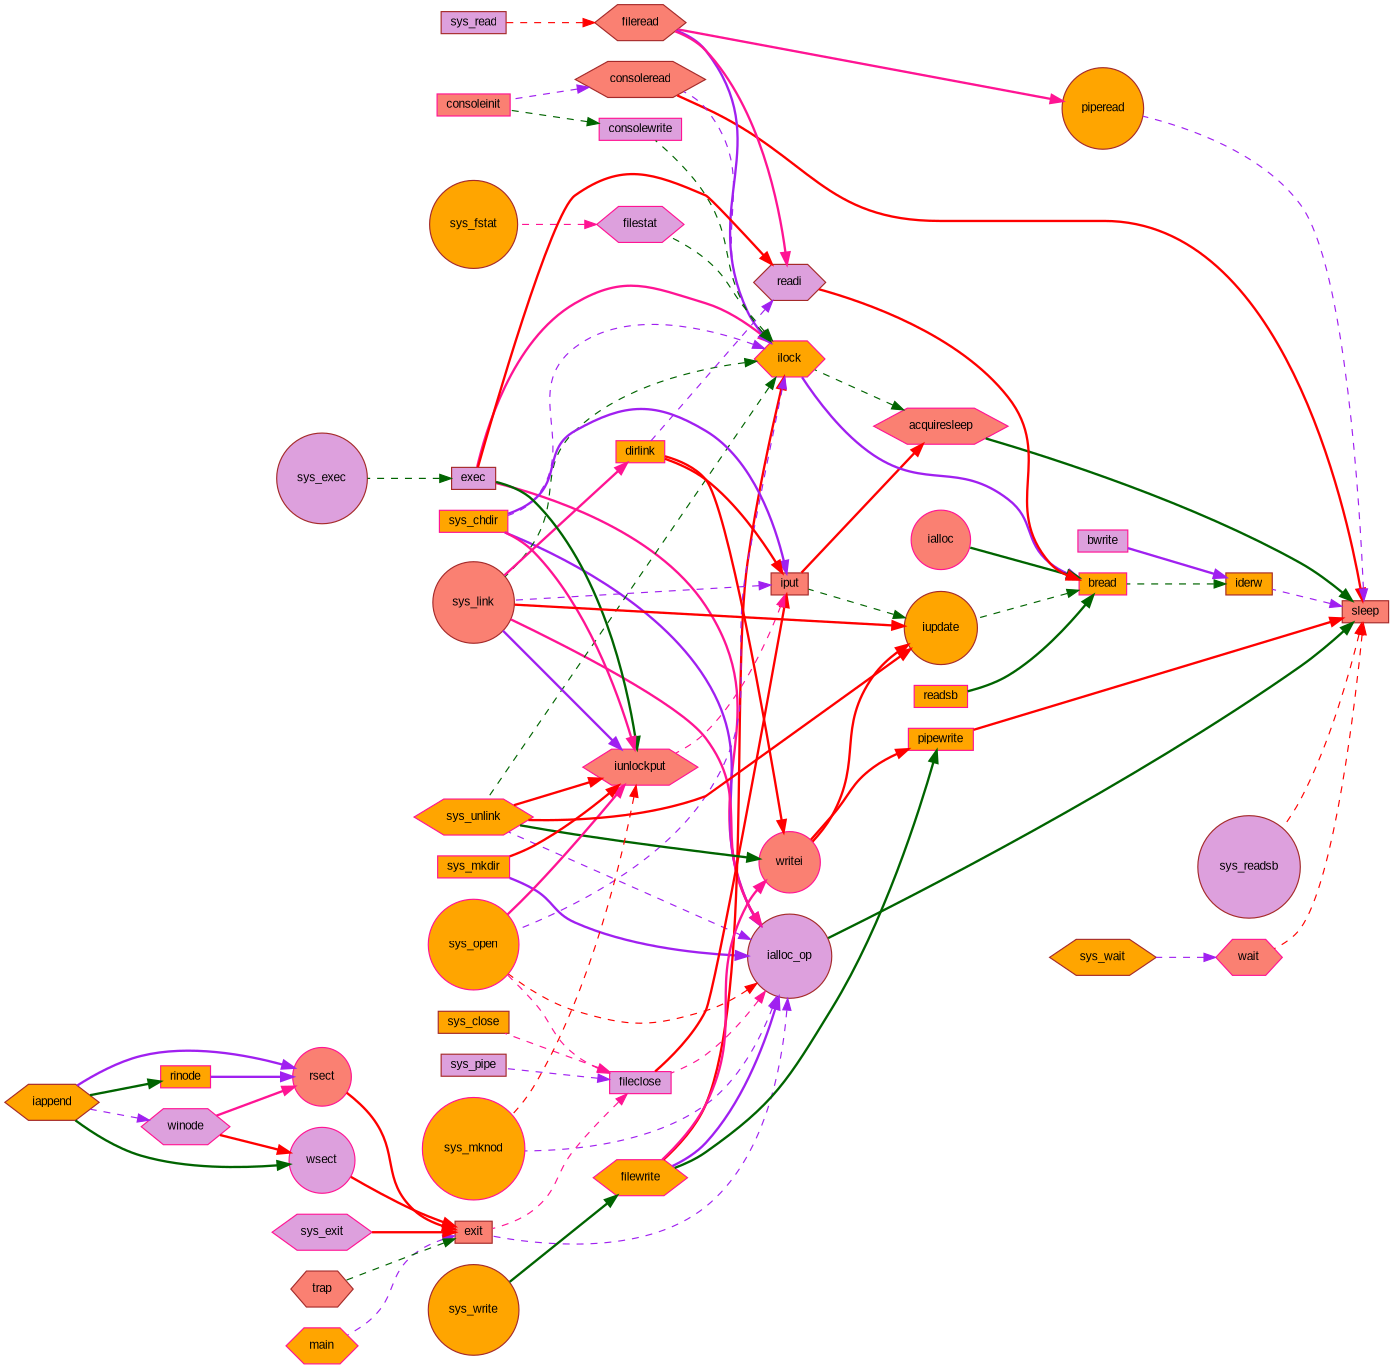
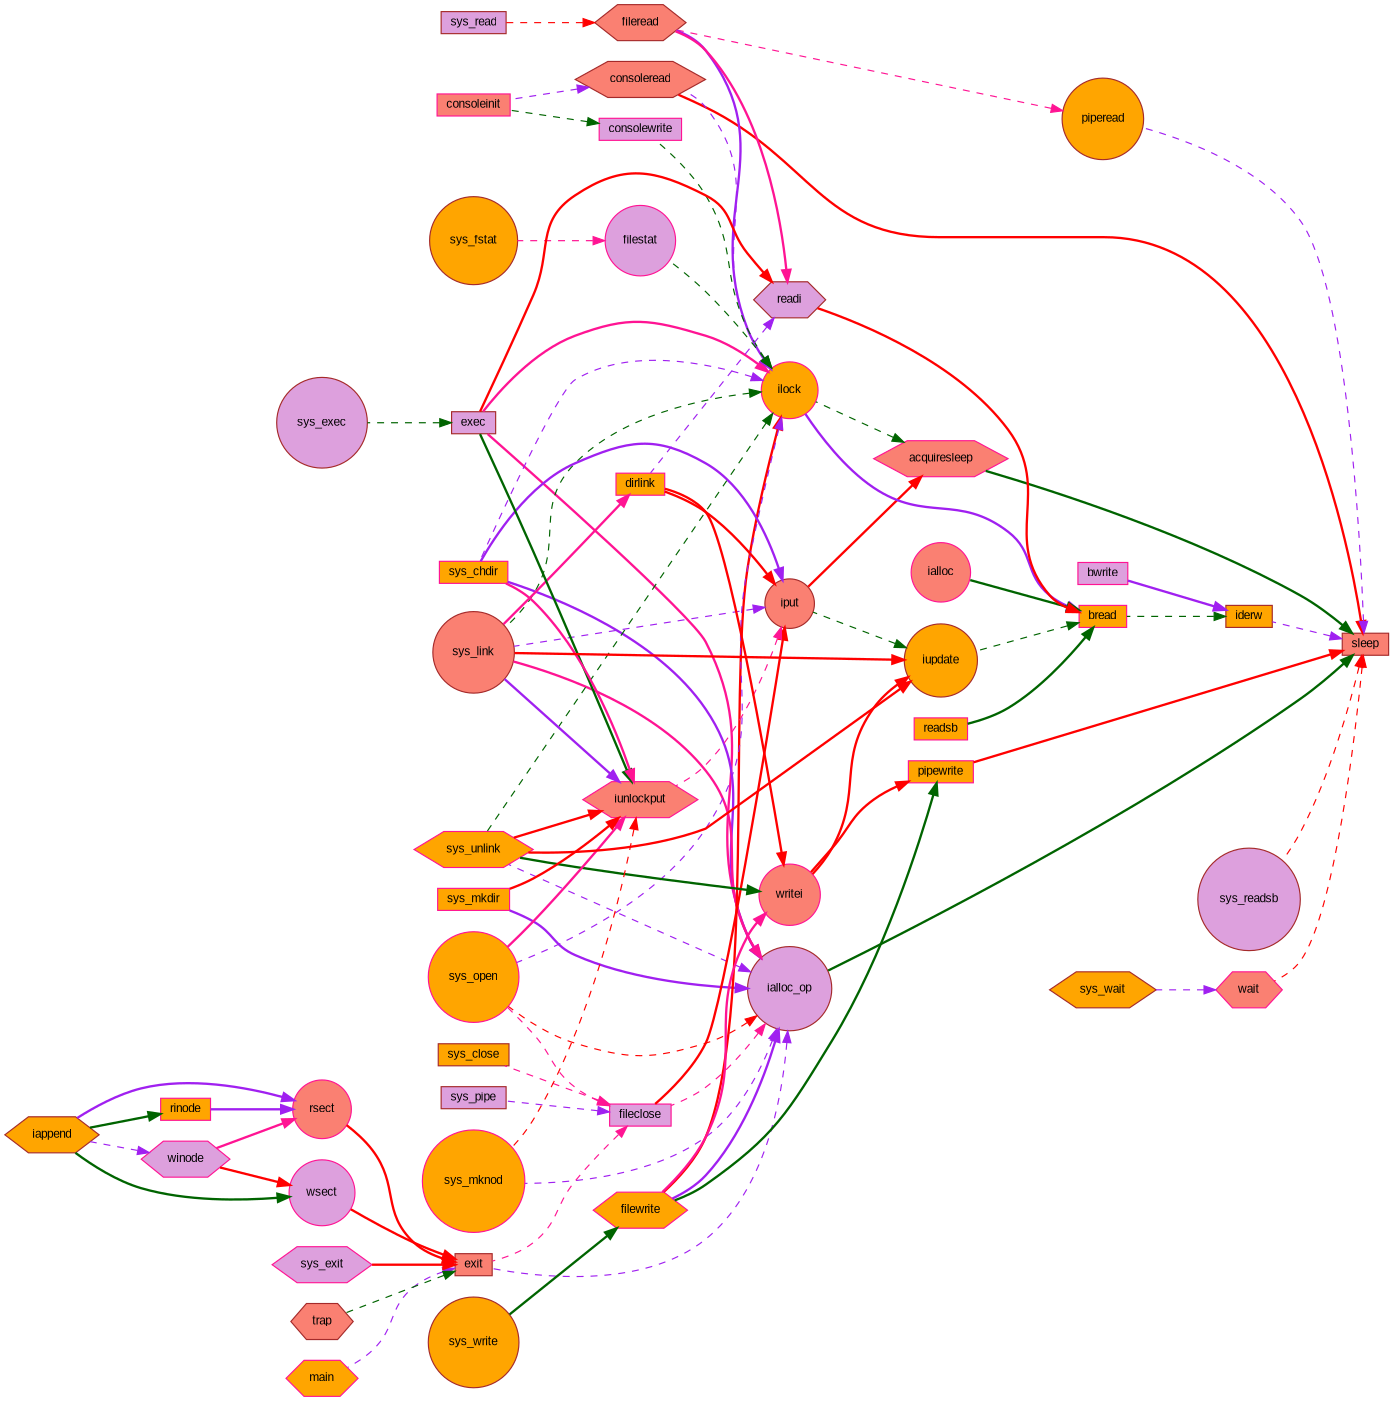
edge "fileread" -> "piperead": style bold -> dashed
node "filestat": shape hexagon -> circle
node "ilock": shape hexagon -> circle
node "iput": shape box -> circle
